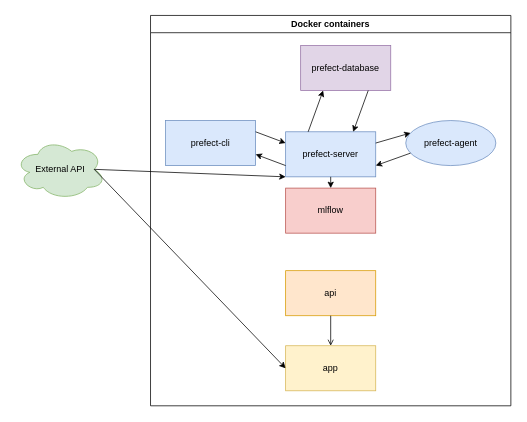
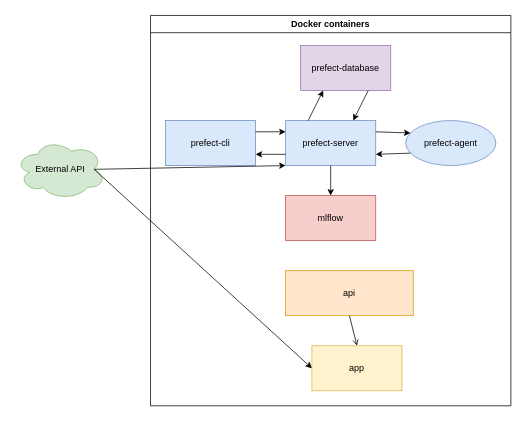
node "prefect-server": moved (330, 154) -> (330, 143)
node "mlflow": moved (330, 210) -> (330, 218)
node "api": size 90x45 -> 128x45
node "app": moved (330, 368) -> (357, 368)
